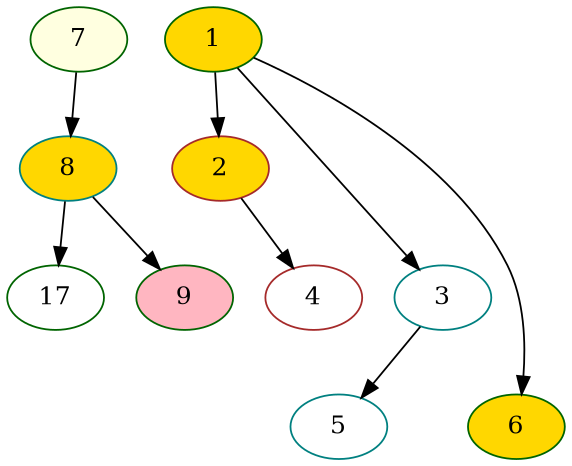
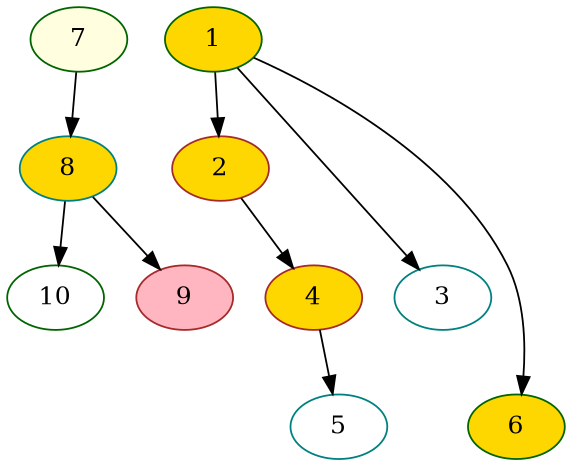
node "17": label "17" -> "10"
node "9": color darkgreen -> brown
node "4": fillcolor white -> gold
edge "3" -> "5": now "4" -> "5"
